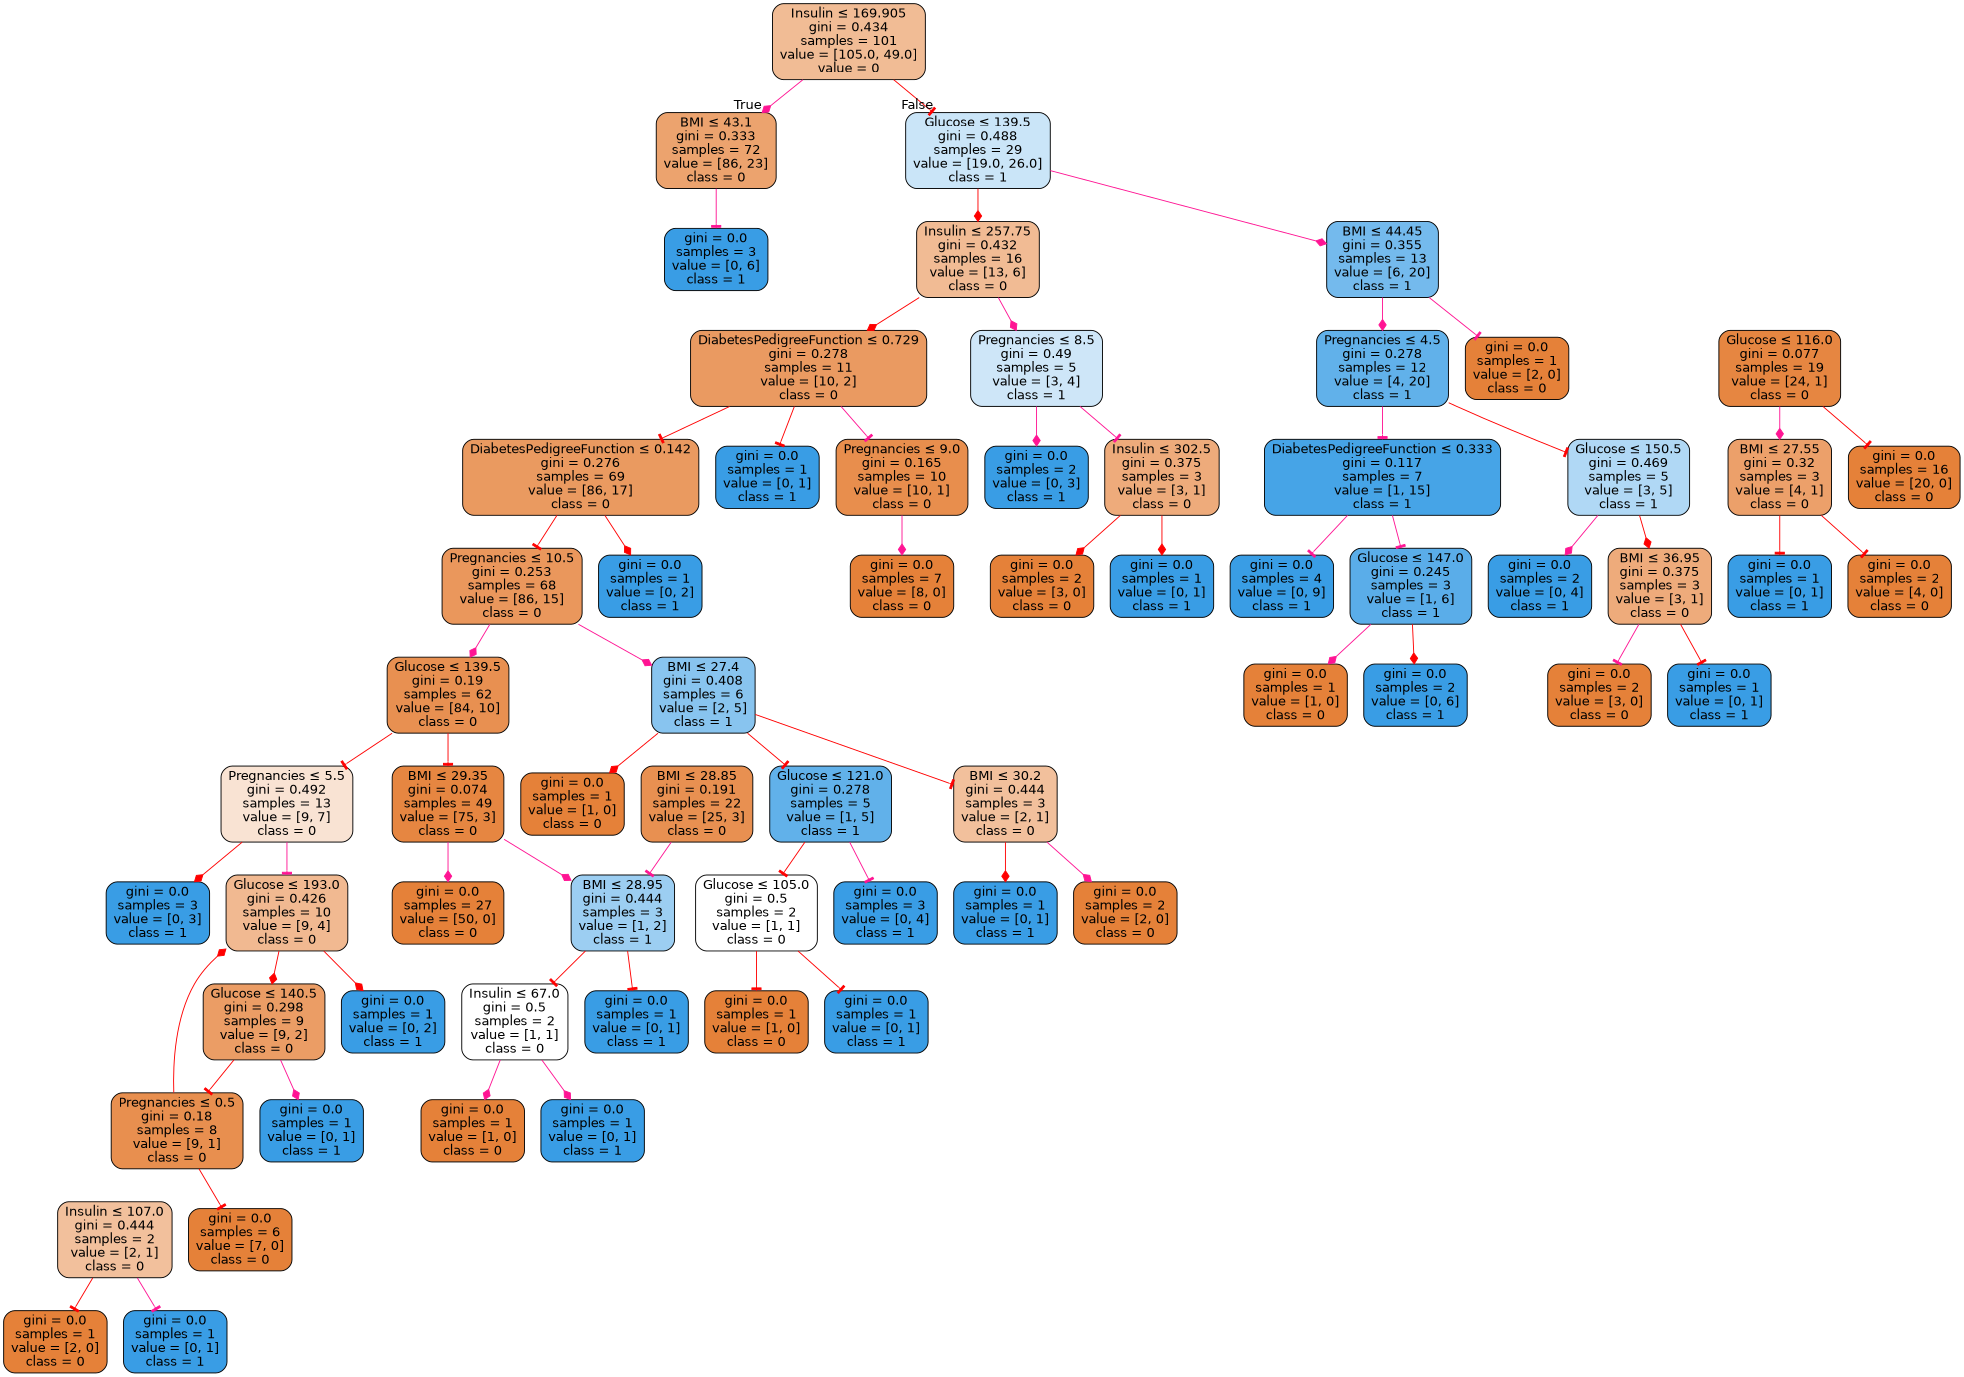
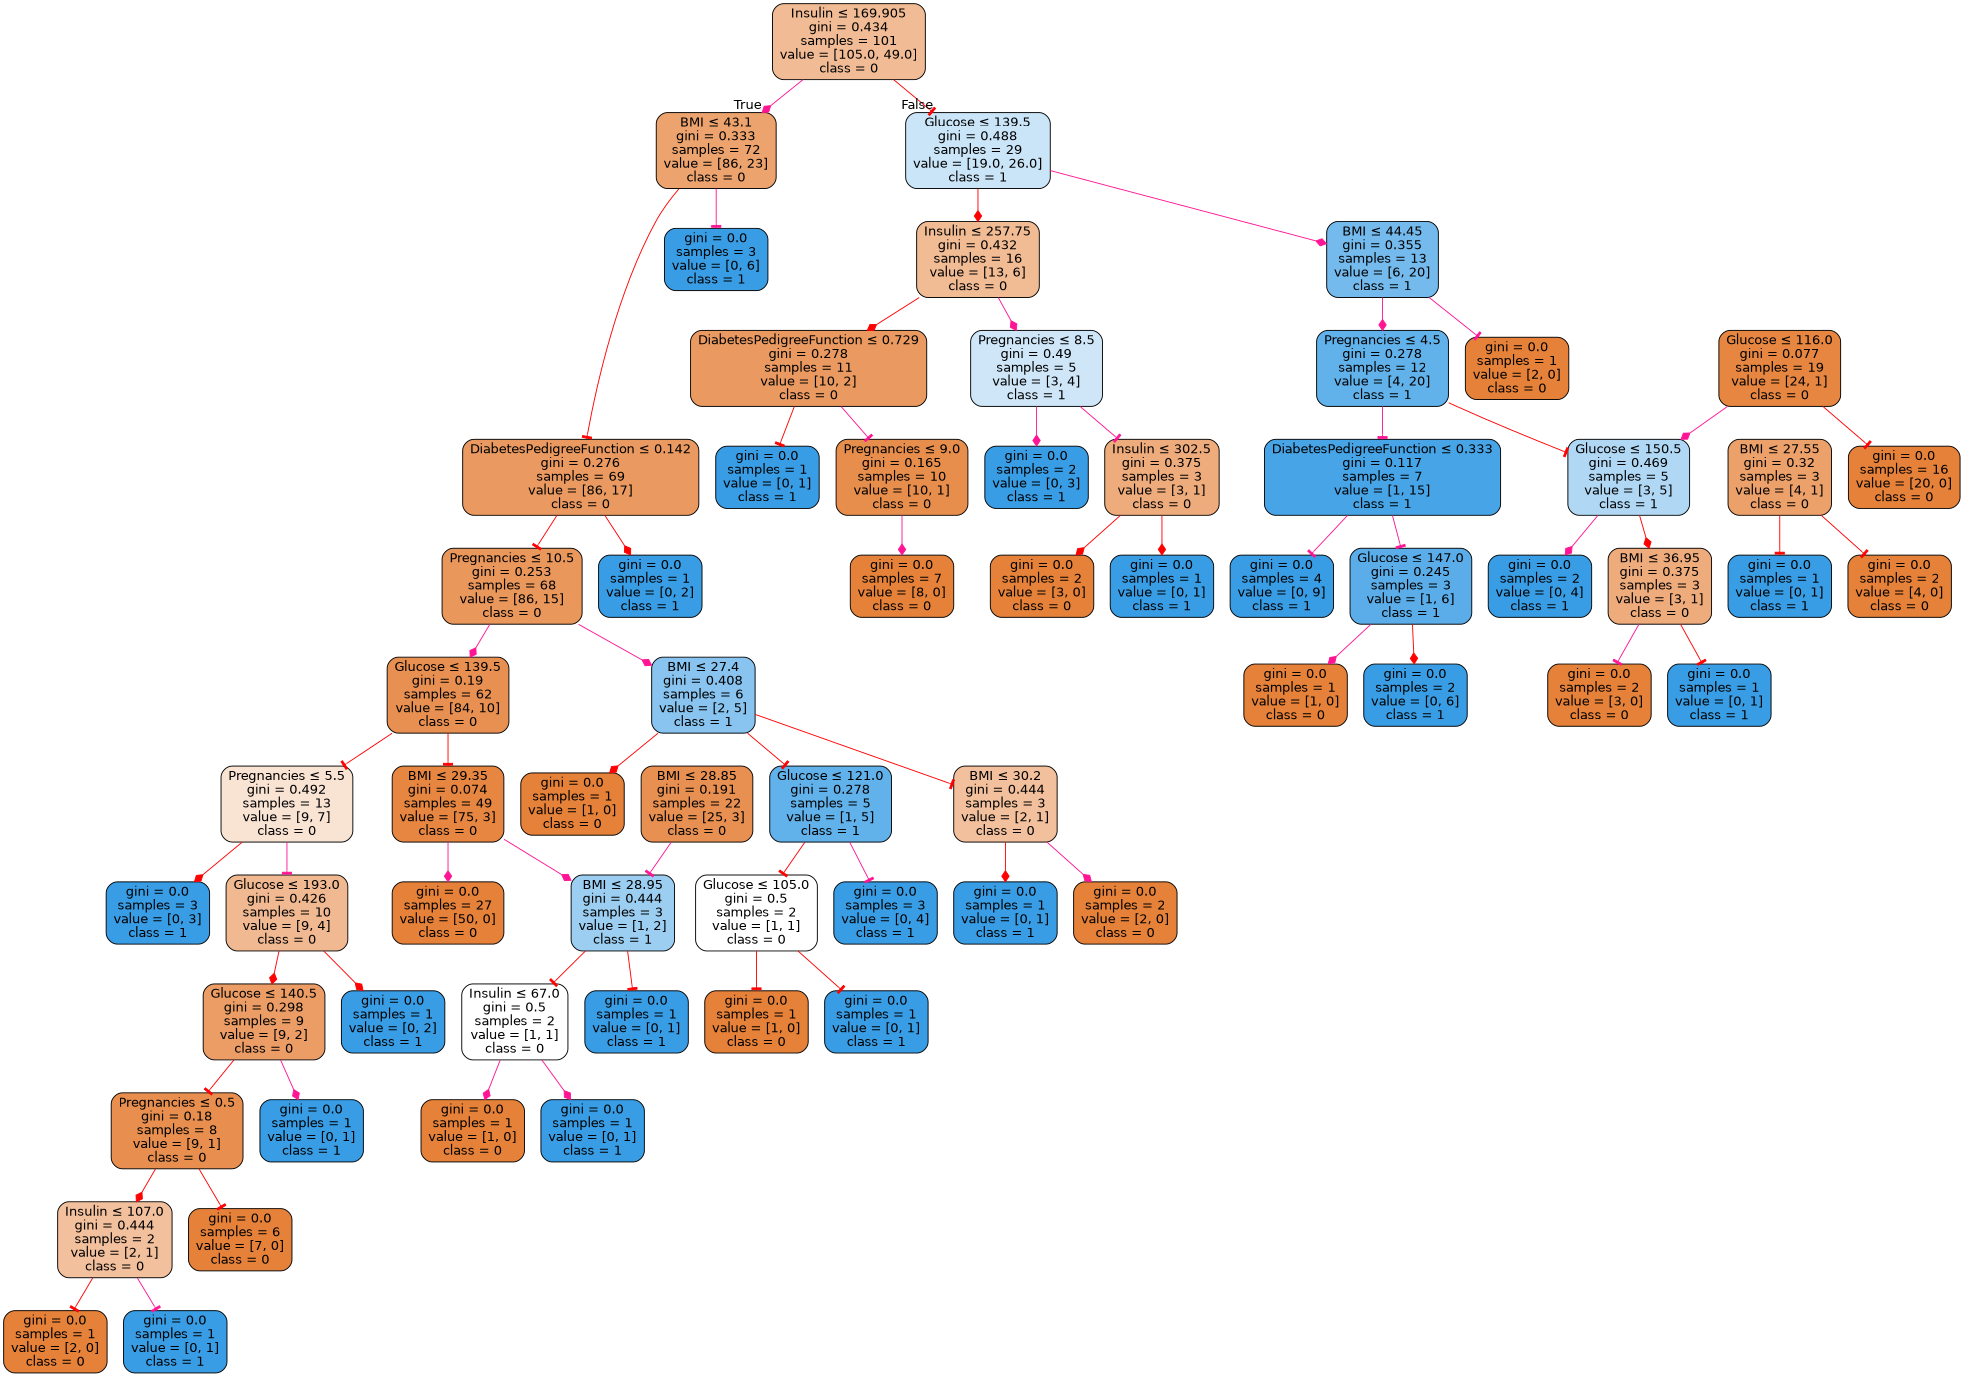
node "Insulin ≤ 169.905": text "value = 0" -> "class = 0"
edge "Glucose ≤ 116.0" -> "BMI ≤ 27.55": now "Glucose ≤ 116.0" -> "Glucose ≤ 150.5"
edge "DiabetesPedigreeFunction ≤ 0.729" -> "DiabetesPedigreeFunction ≤ 0.142": now "BMI ≤ 43.1" -> "DiabetesPedigreeFunction ≤ 0.142"
edge "Pregnancies ≤ 0.5" -> "Glucose ≤ 193.0": now "Pregnancies ≤ 0.5" -> "Insulin ≤ 107.0"
